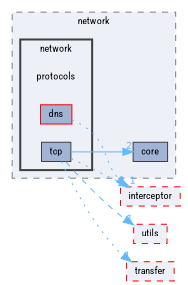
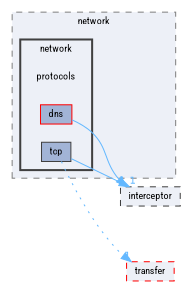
edge "dns" -> "interceptor": style dotted -> solid
node "core": removed
edge "tcp" -> "interceptor": style dotted -> solid
node "interceptor": color red -> grey25
node "utils": removed
